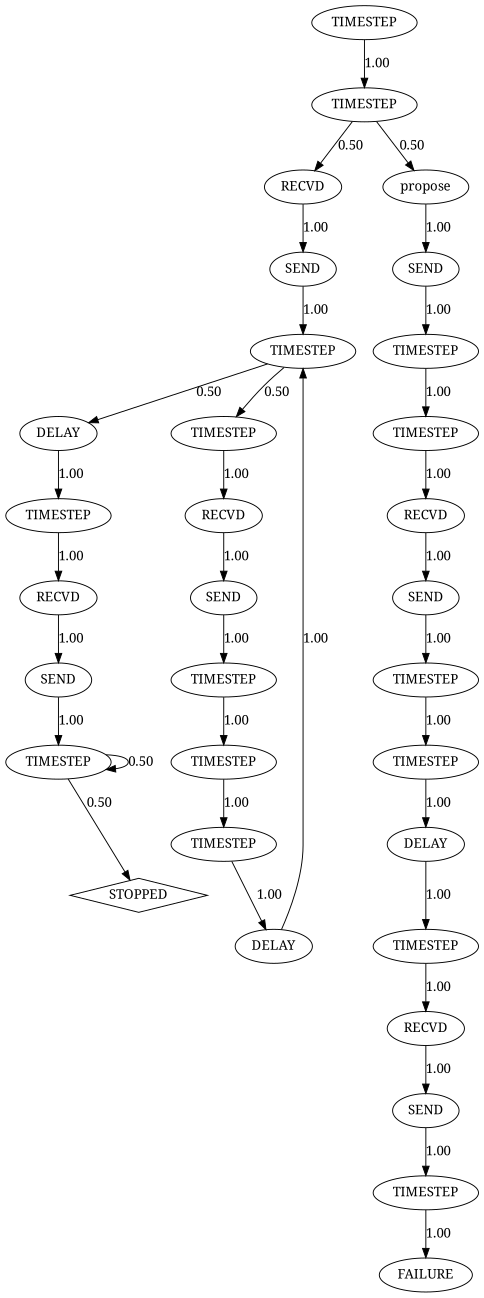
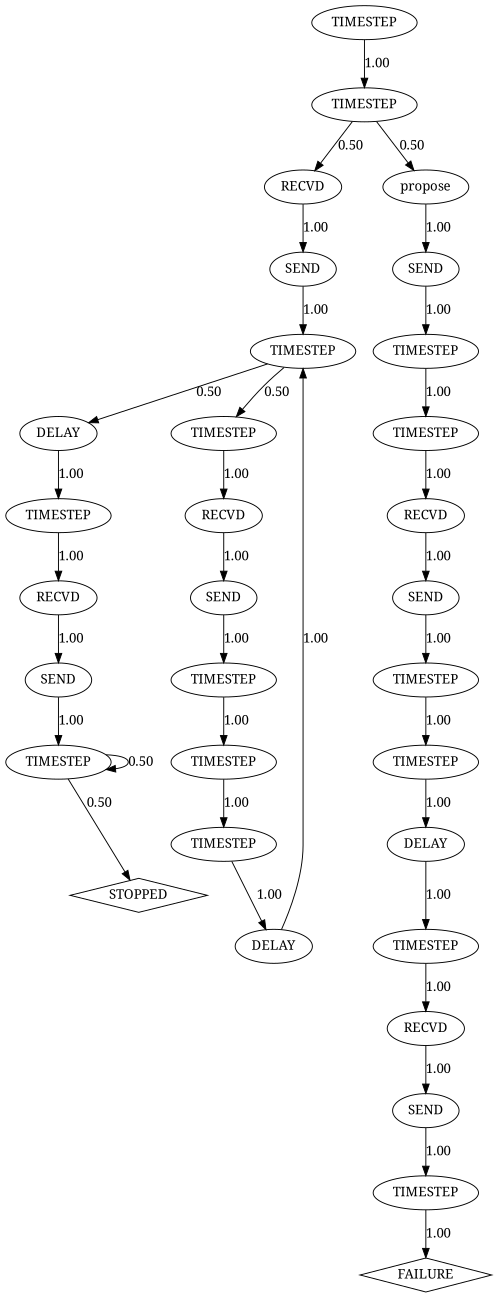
node "FAILURE": shape ellipse -> diamond
